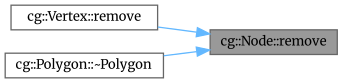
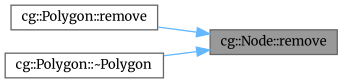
node "cg::Vertex::remove": label "cg::Vertex::remove" -> "cg::Polygon::remove"
